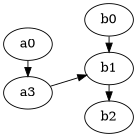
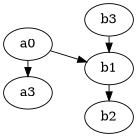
node "b0": label "b0" -> "b3"
edge "a3" -> "b1": now "a0" -> "b1"
